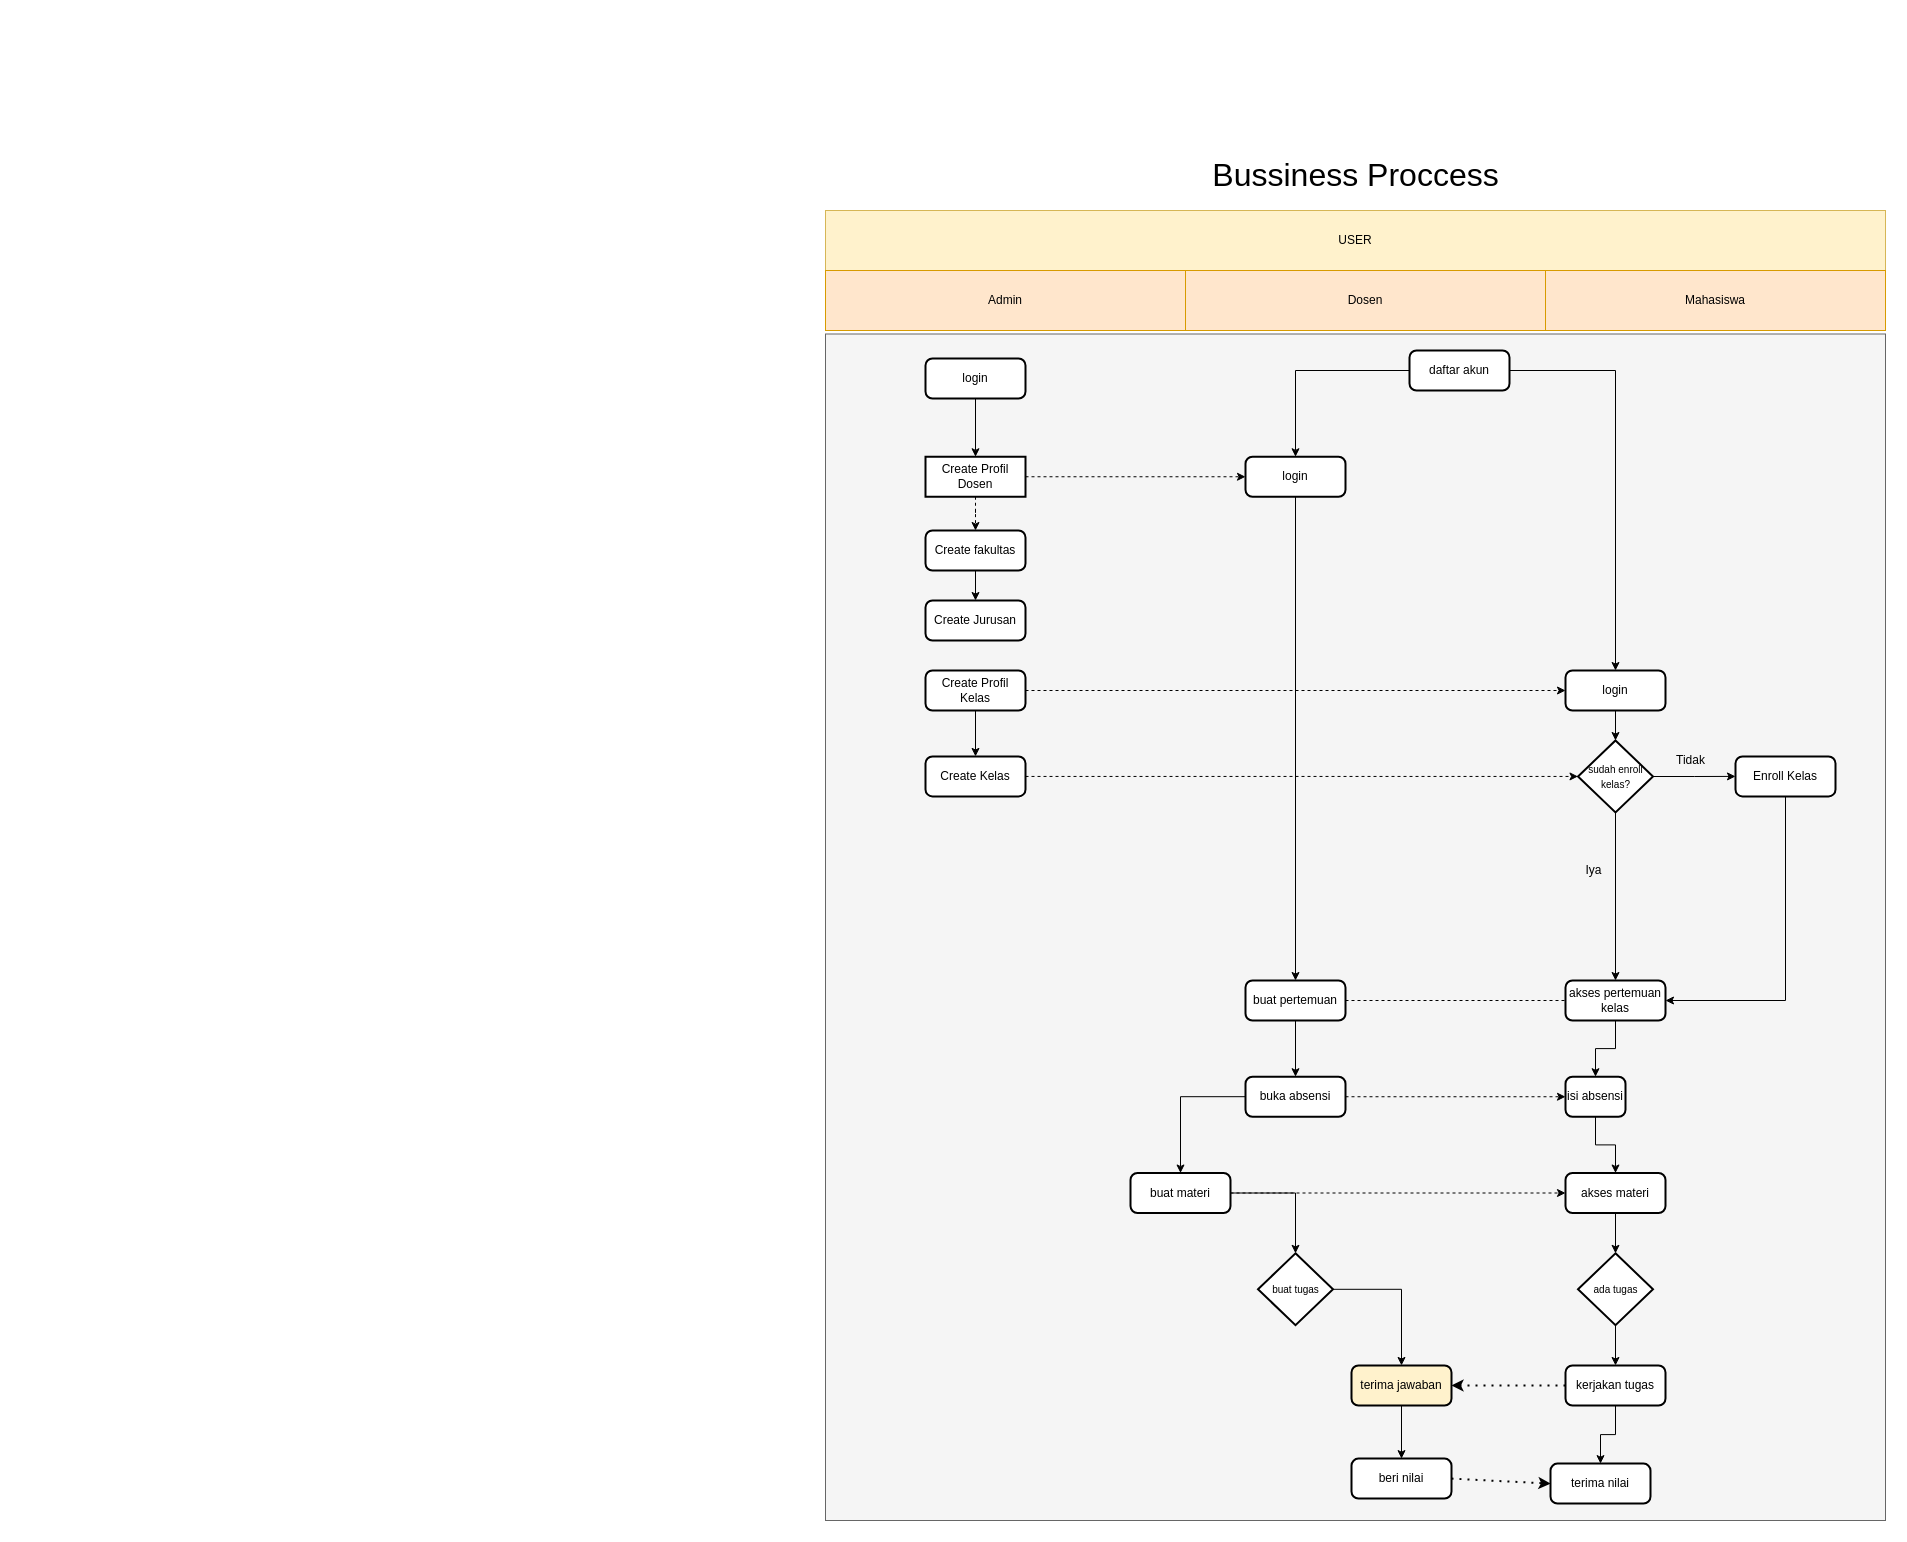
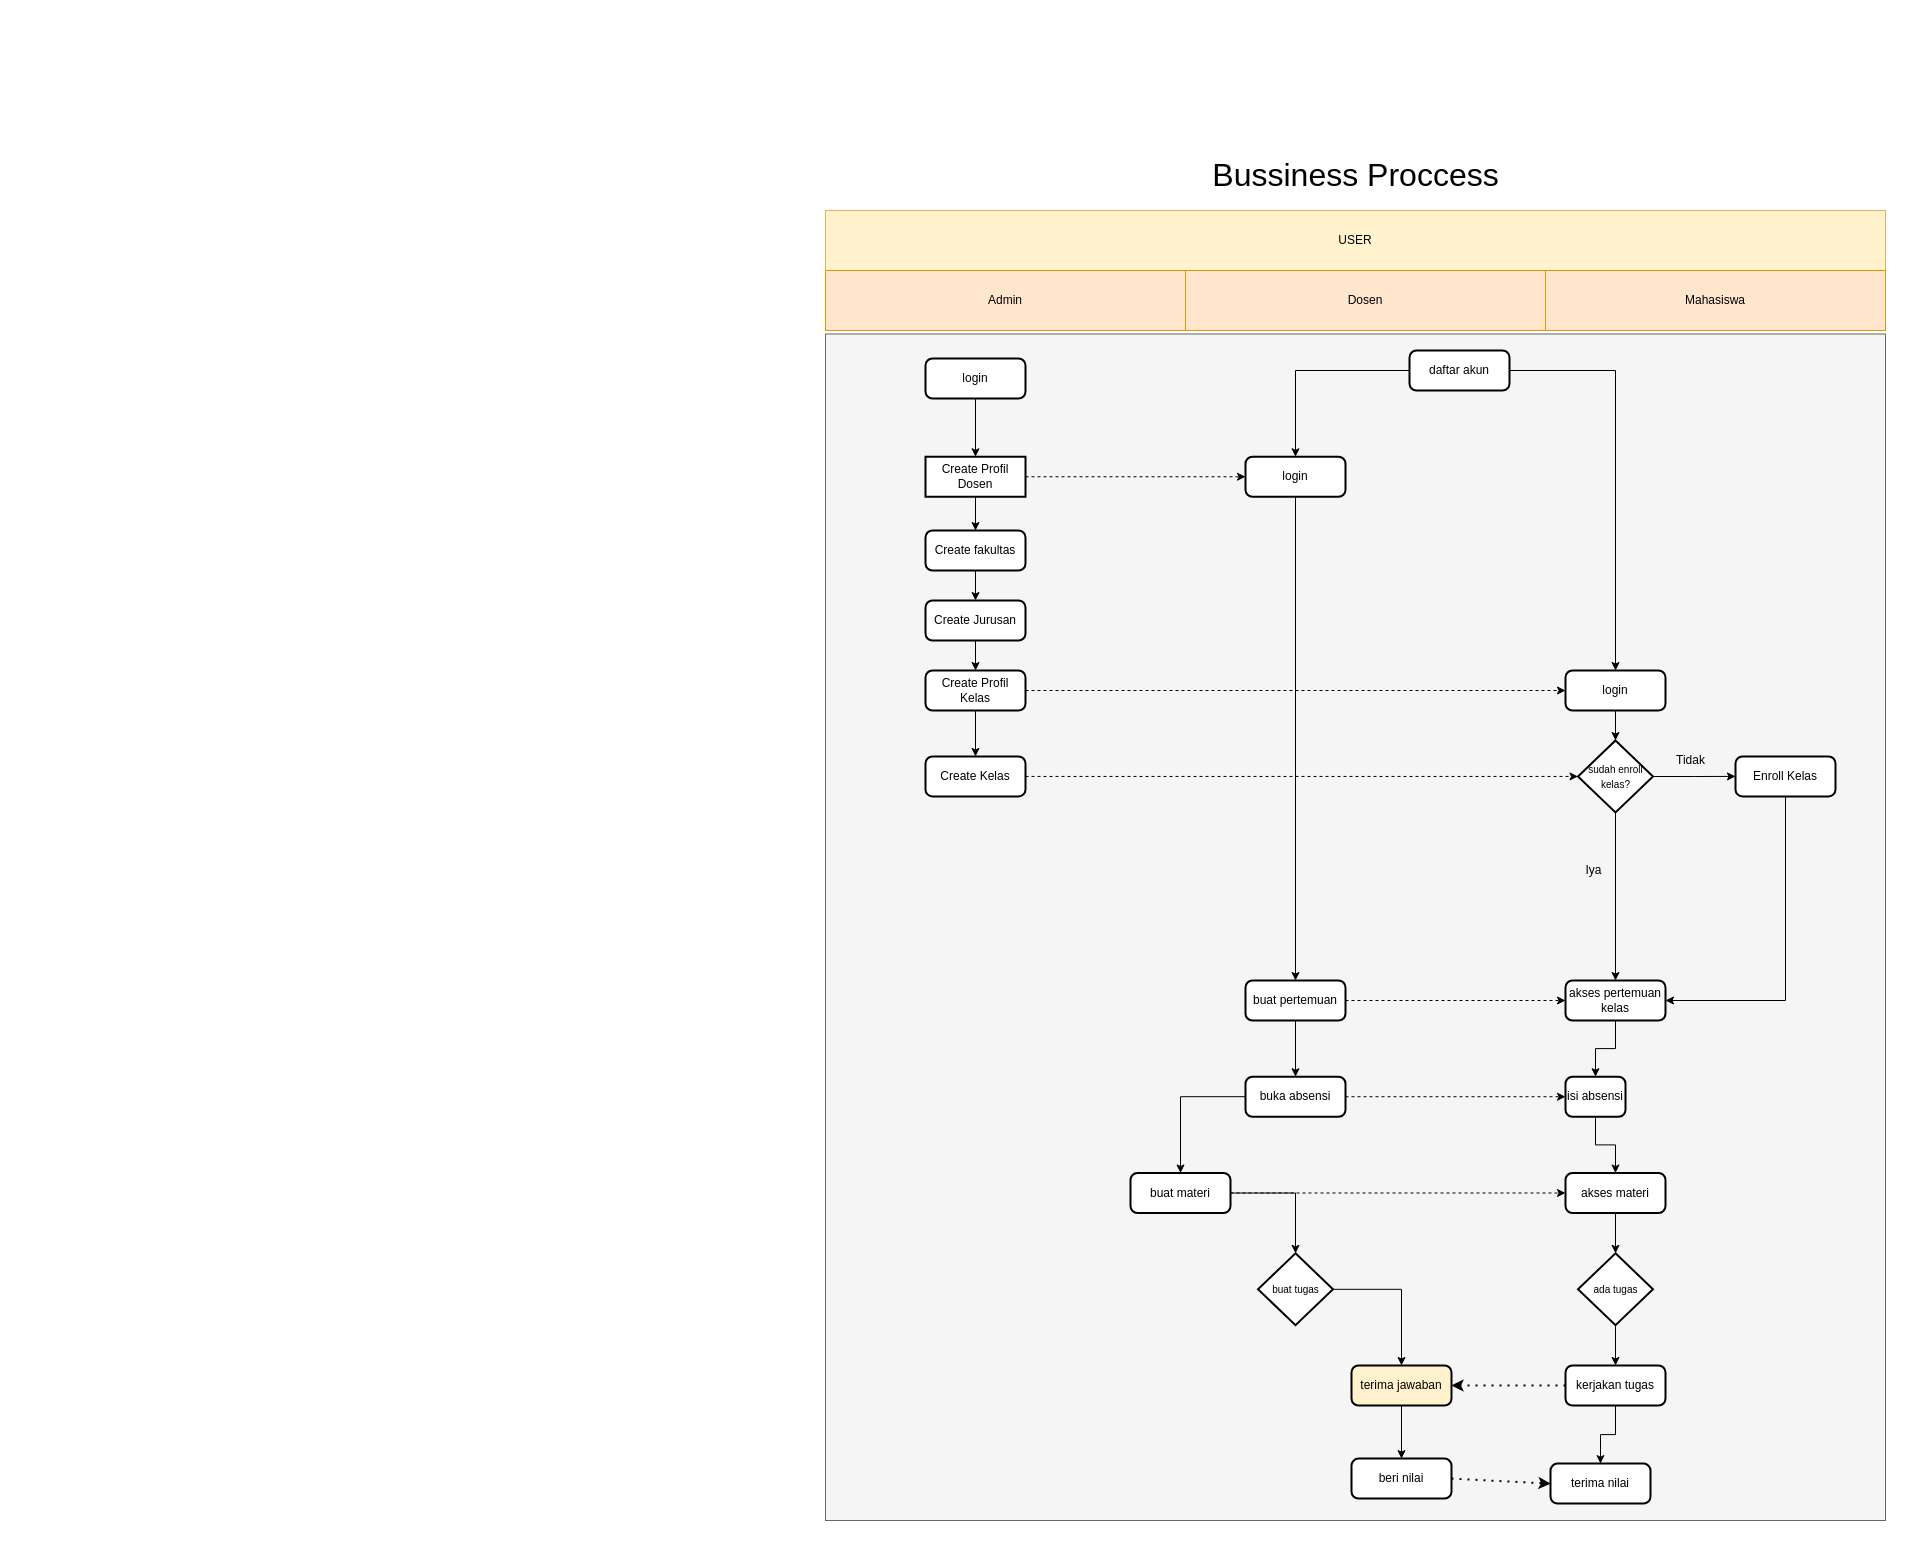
edge "Create Profil Dosen" -> "Create fakultas": style dashed -> solid
edge "Create Jurusan" -> "Create Profil Kelas": added
edge "buat pertemuan" -- "akses pertemuan kelas": arrowhead none -> classic
